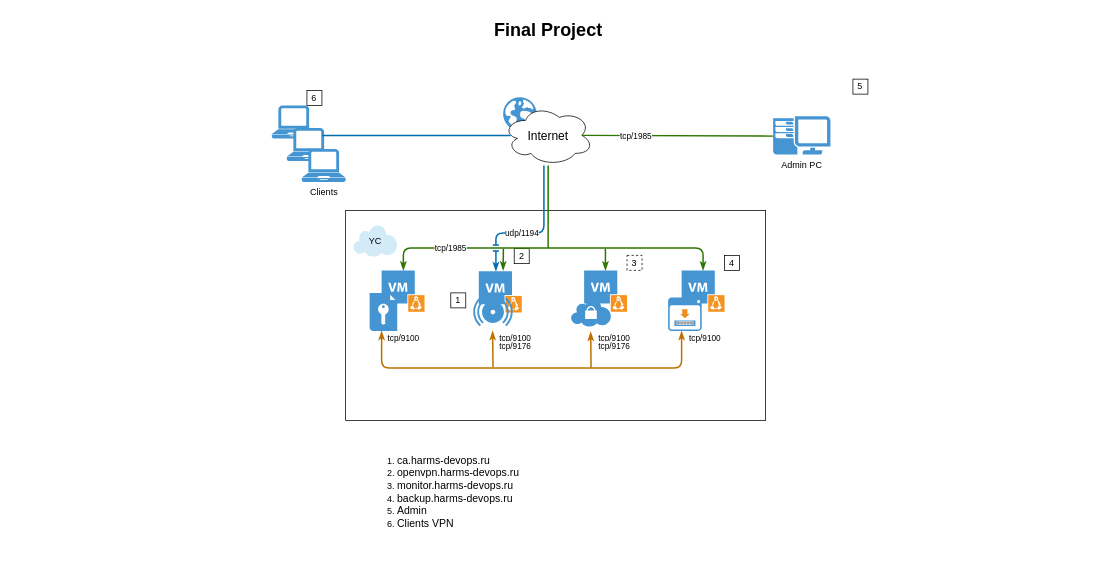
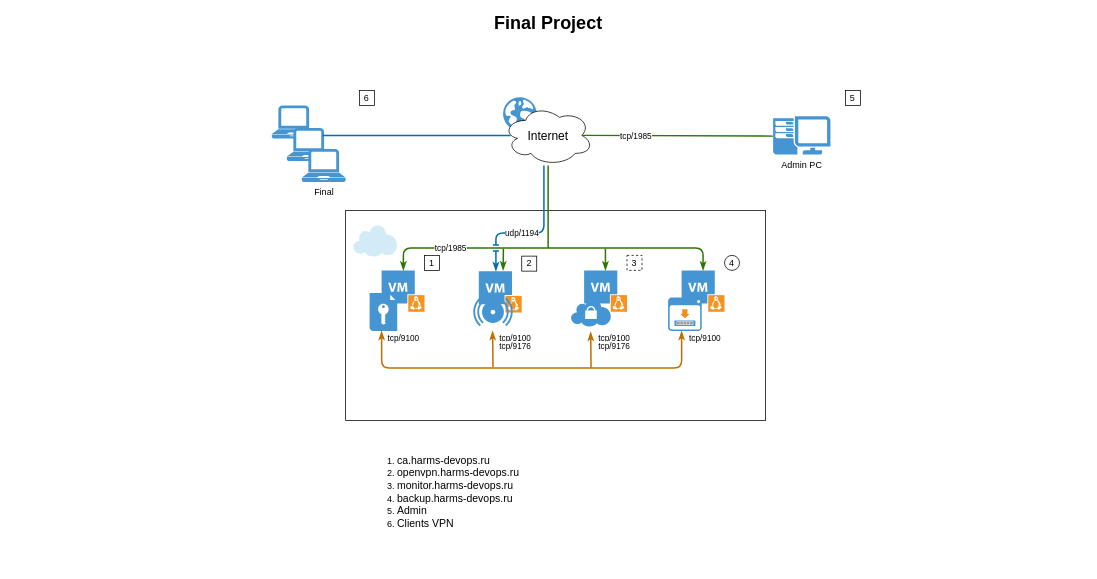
node "Final Project": moved (548, 30) -> (548, 23)
node "5": moved (860, 87) -> (853, 98)
node "6": moved (314, 98) -> (367, 98)
node "Clients": label "Clients" -> "Final"
node "YC": removed
node "2": moved (521, 256) -> (529, 264)
node "4": shape rectangle -> ellipse
node "1": moved (458, 300) -> (432, 263)
